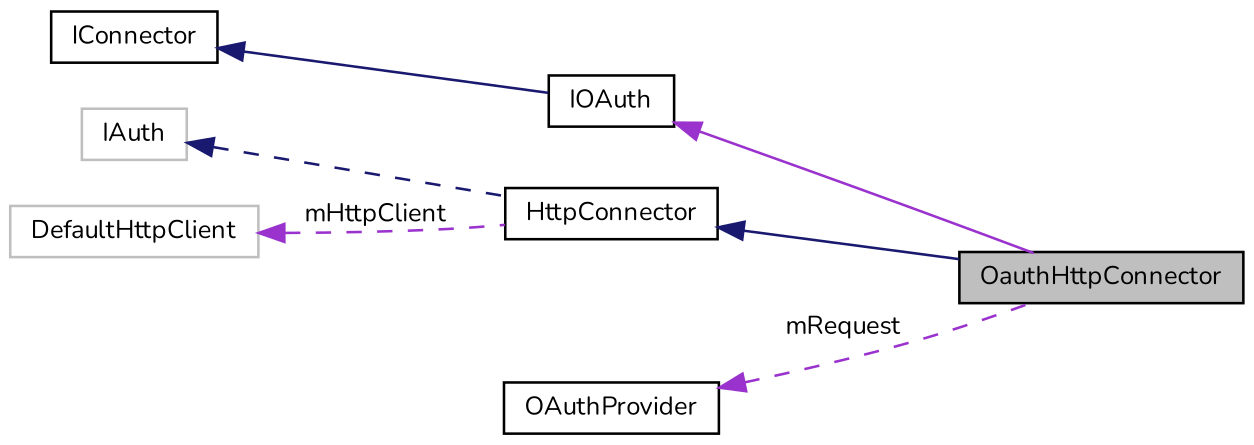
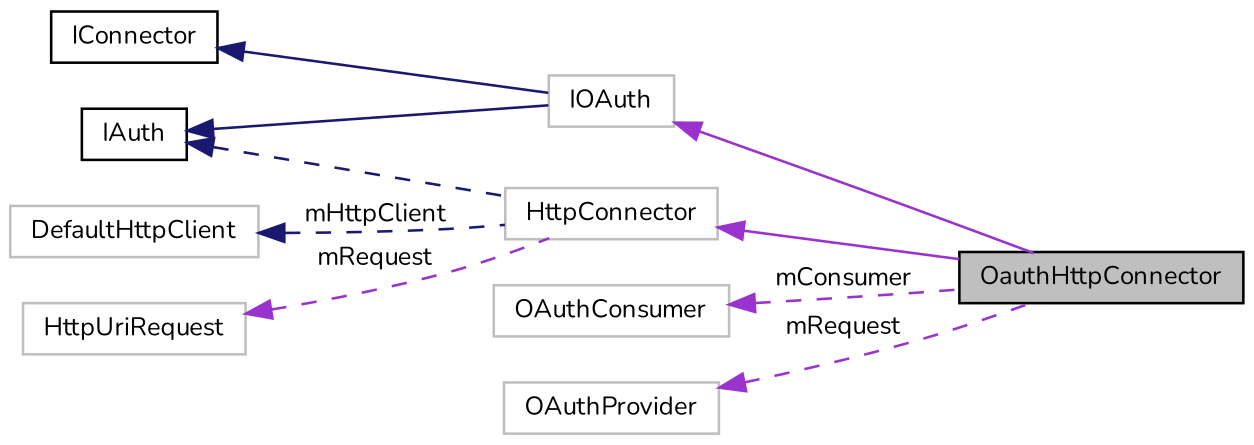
node "IOAuth": color black -> grey75
edge "IOAuth" -> "IAuth": added
node "IAuth": color grey75 -> black
node "HttpConnector": color black -> grey75
edge "HttpConnector" -> "DefaultHttpClient": color darkorchid3 -> midnightblue
edge "OauthHttpConnector" -> "HttpConnector": color midnightblue -> darkorchid3
node "OAuthConsumer": added
node "HttpUriRequest": added
node "OAuthProvider": color black -> grey75
